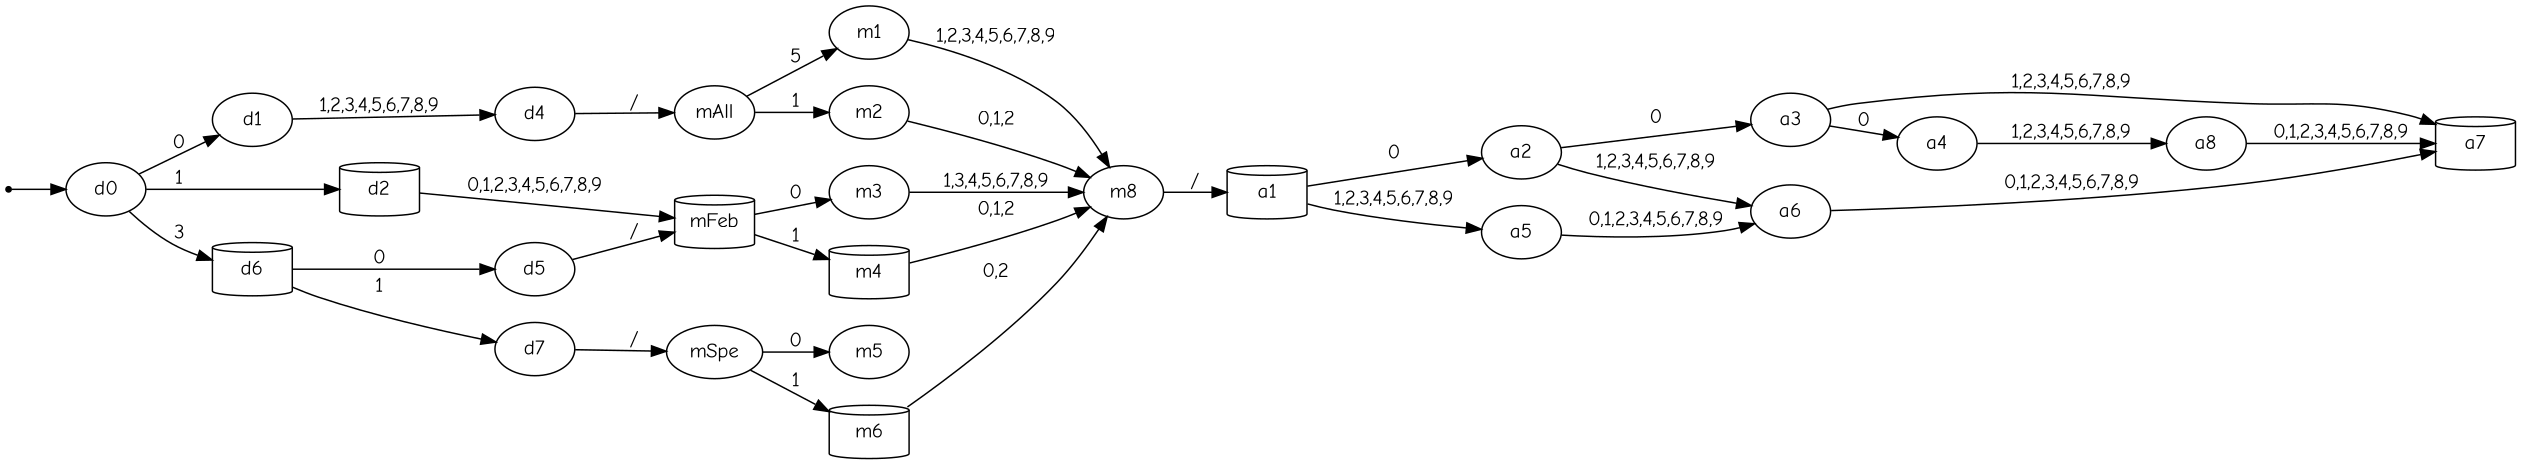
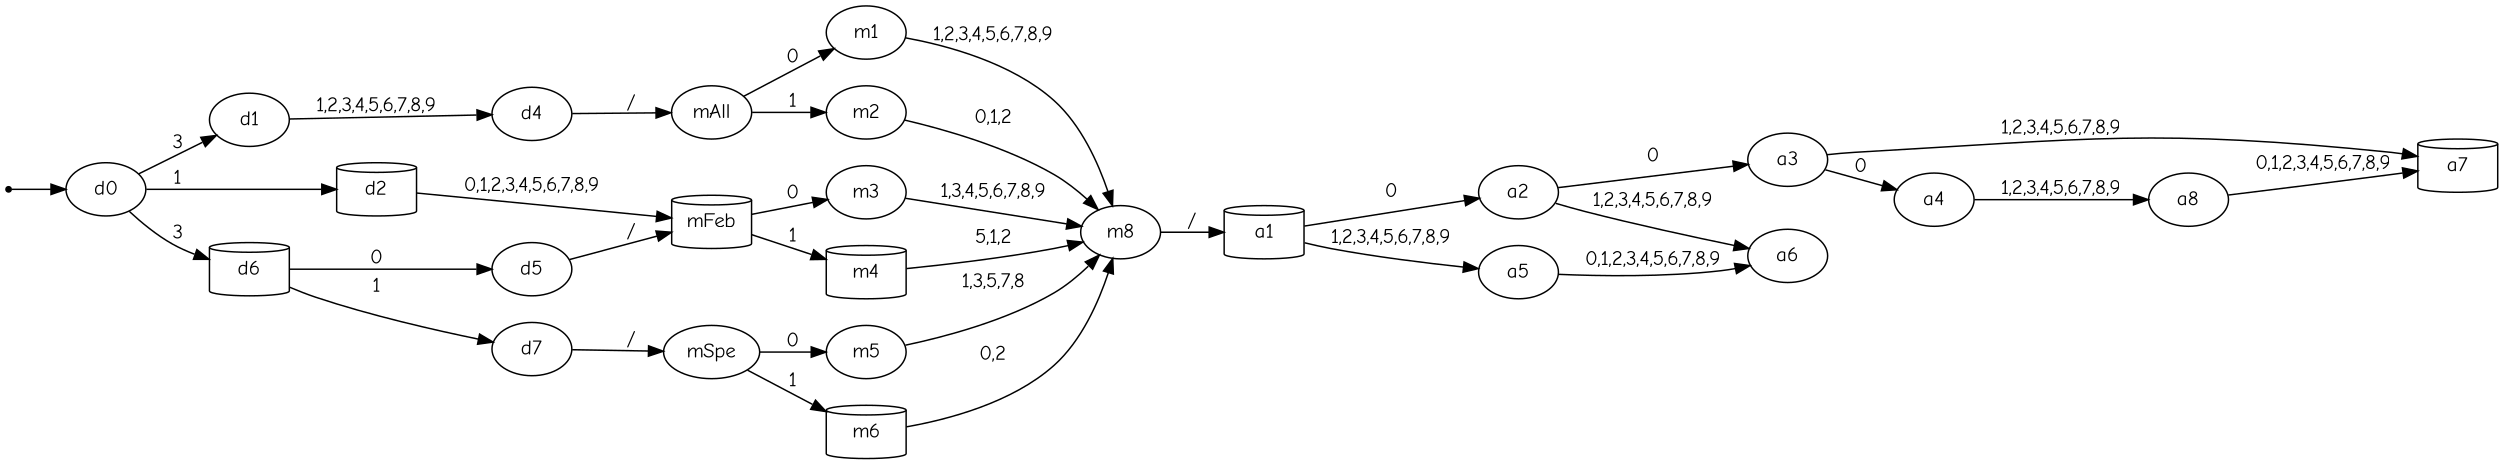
edge "mAll" -> "m1": label "5" -> "0"
edge "d0" -> "d1": label "0" -> "3"
edge "a6" -> "a7": removed, label "0,1,2,3,4,5,6,7,8,9"
edge "m4" -> "m8": label "0,1,2" -> "5,1,2"
edge "m5" -> "m8": added, label "1,3,5,7,8"
